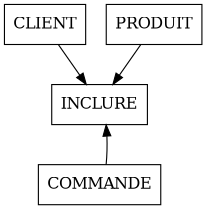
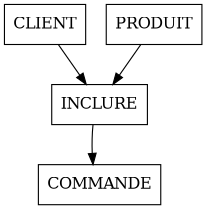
edge "COMMANDE" -> "INCLURE": reversed
